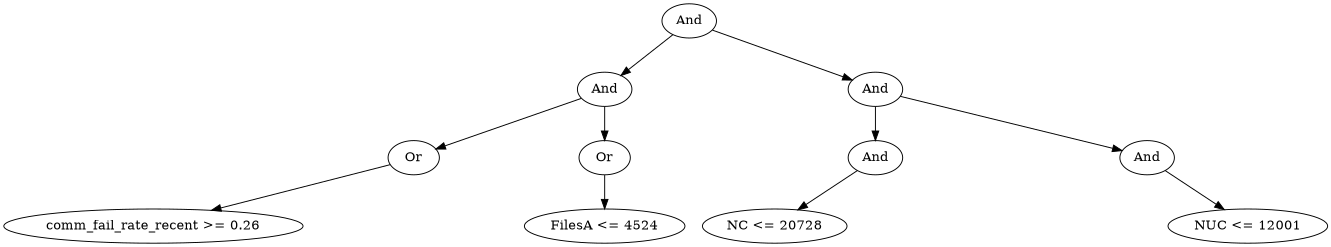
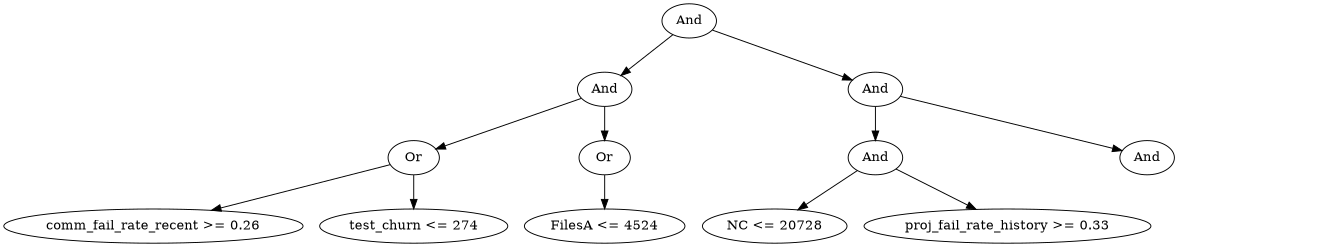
node "test_churn <= 274": added
node "proj_fail_rate_history >= 0.33": added
node "NUC <= 12001": removed
